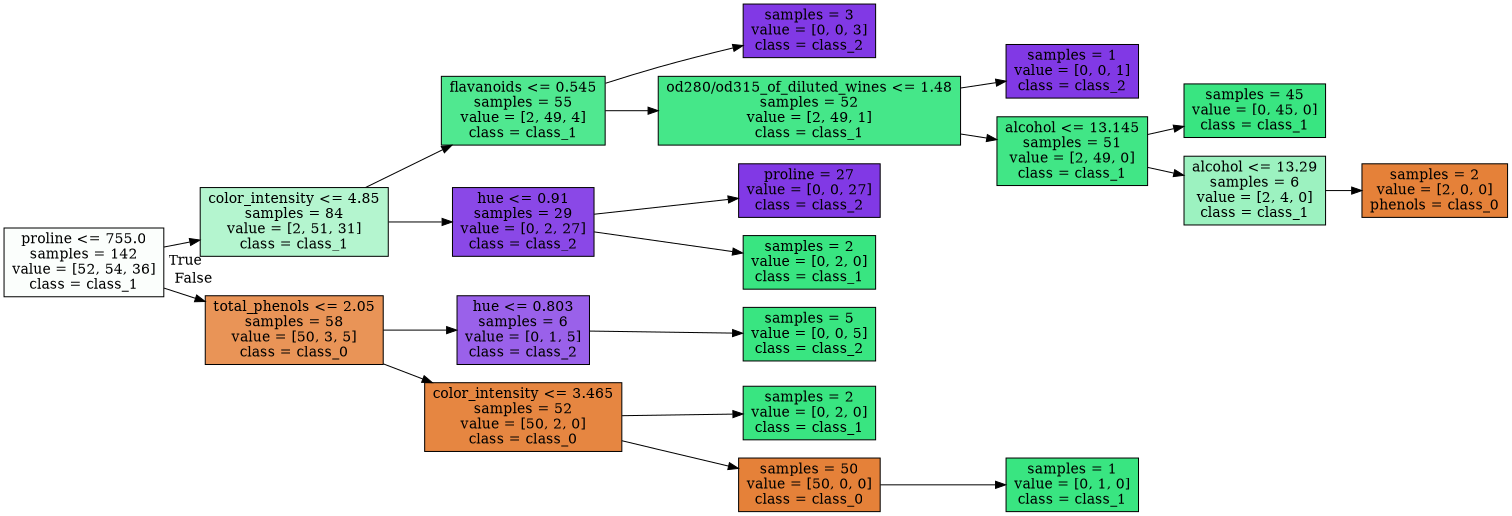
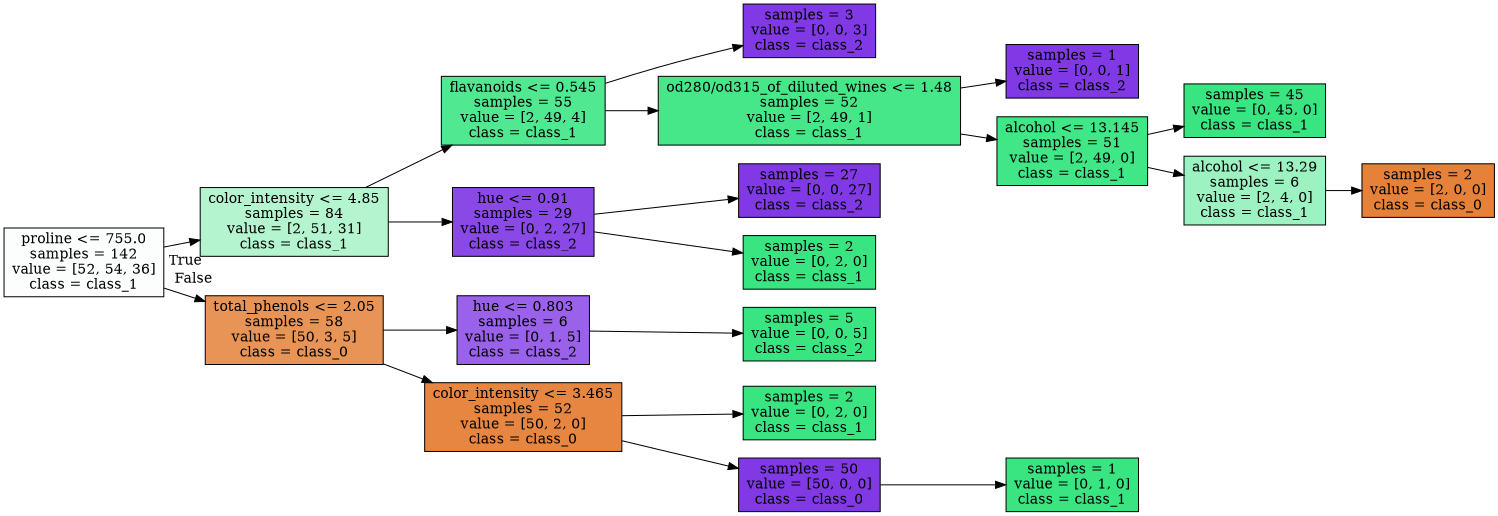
node "proline = 27 value = [0, 0, 27] class = class_2": label "proline = 27 value = [0, 0, 27] class = class_2" -> "samples = 27 value = [0, 0, 27] class = class_2"
node "samples = 2 value = [2, 0, 0] phenols = class_0": label "samples = 2 value = [2, 0, 0] phenols = class_0" -> "samples = 2 value = [2, 0, 0] class = class_0"
node "samples = 50 value = [50, 0, 0] class = class_0": fillcolor #e58139 -> #8139e5
